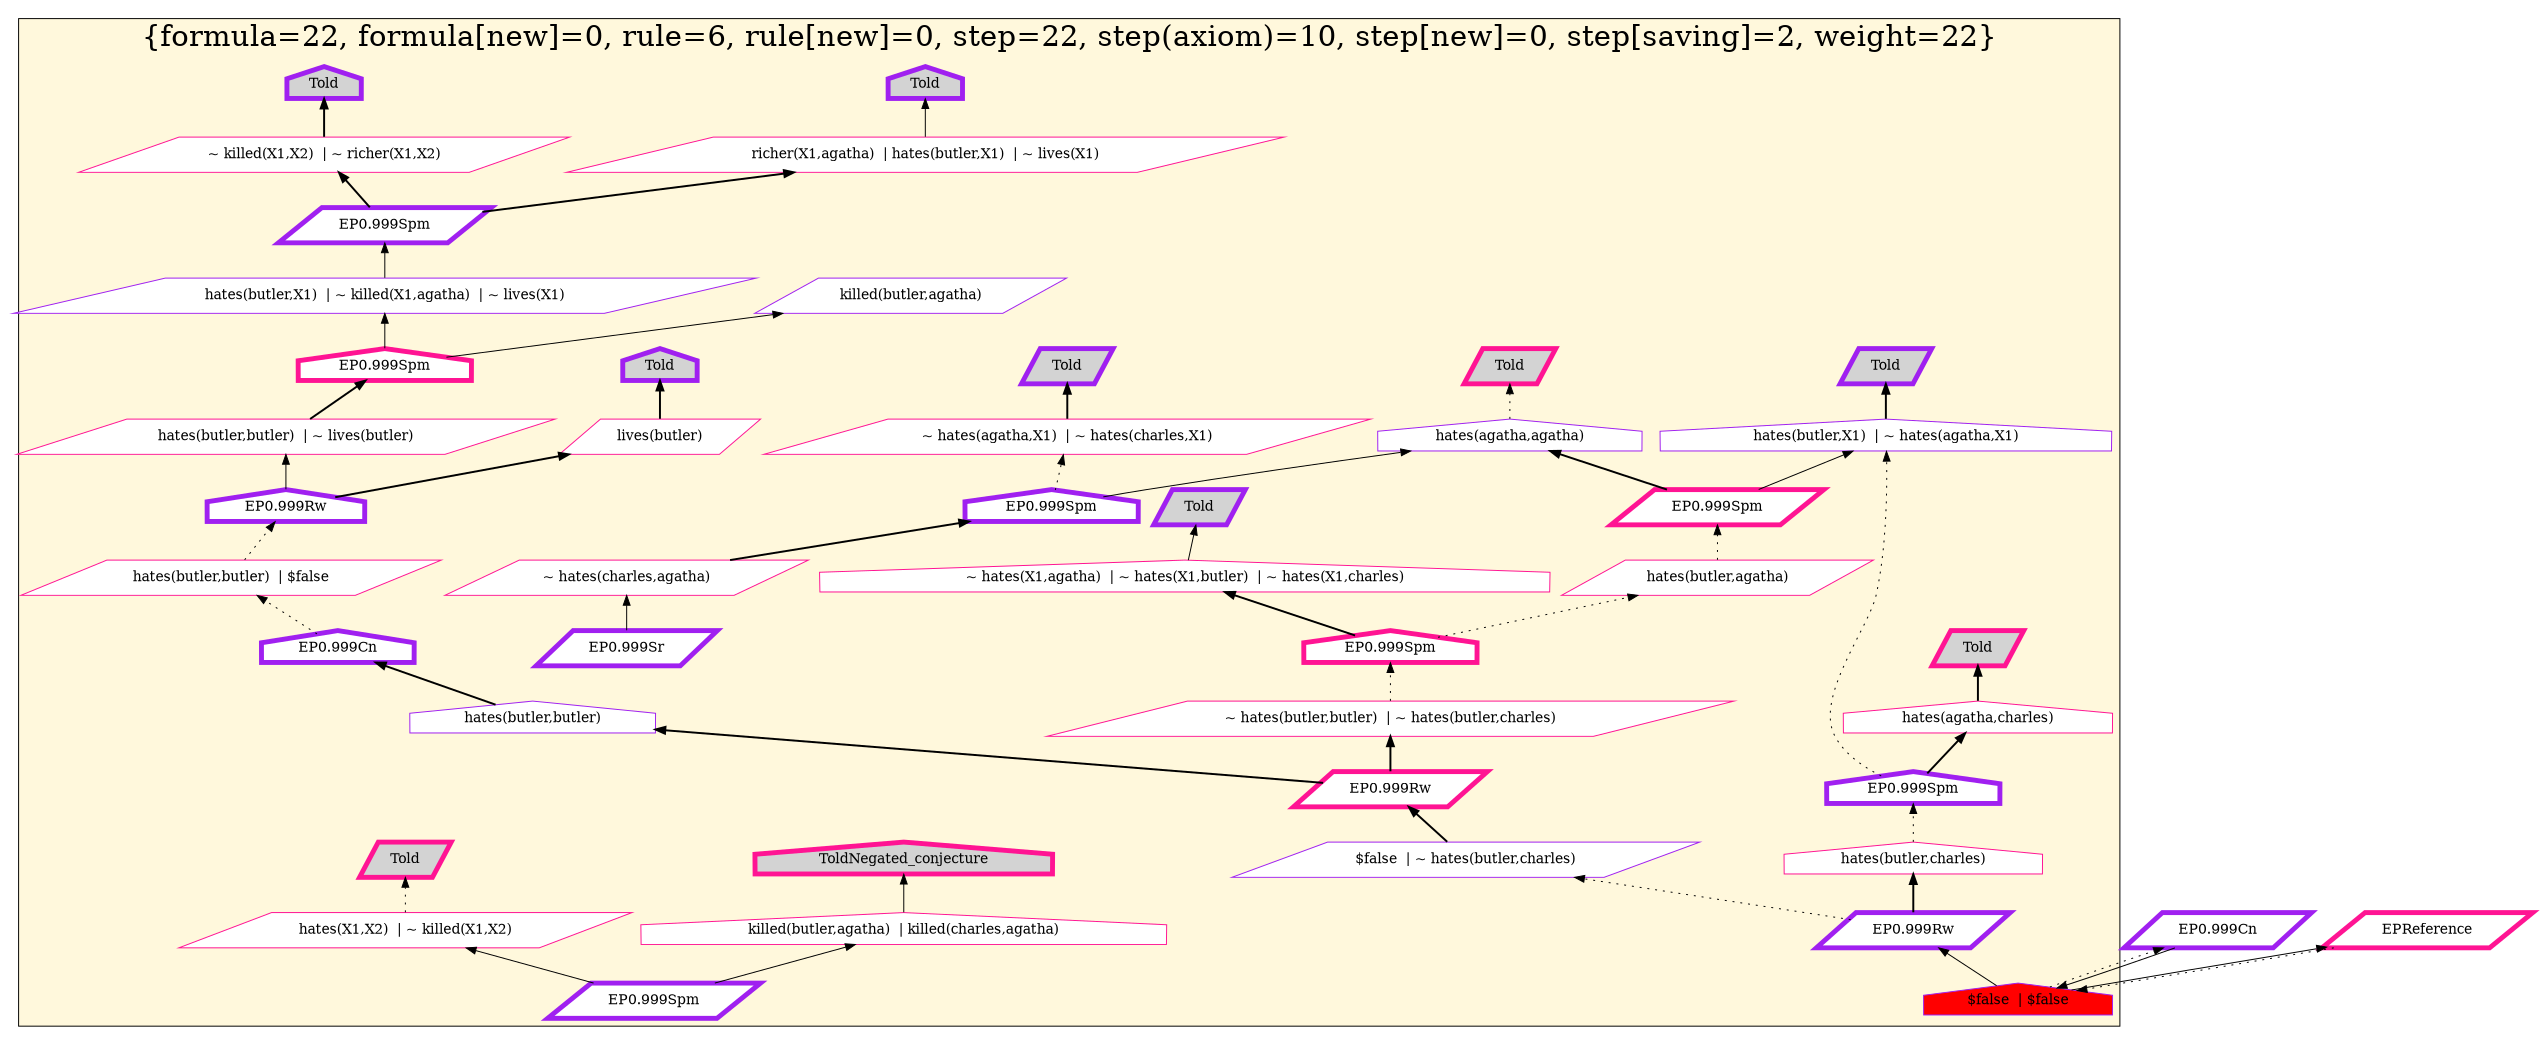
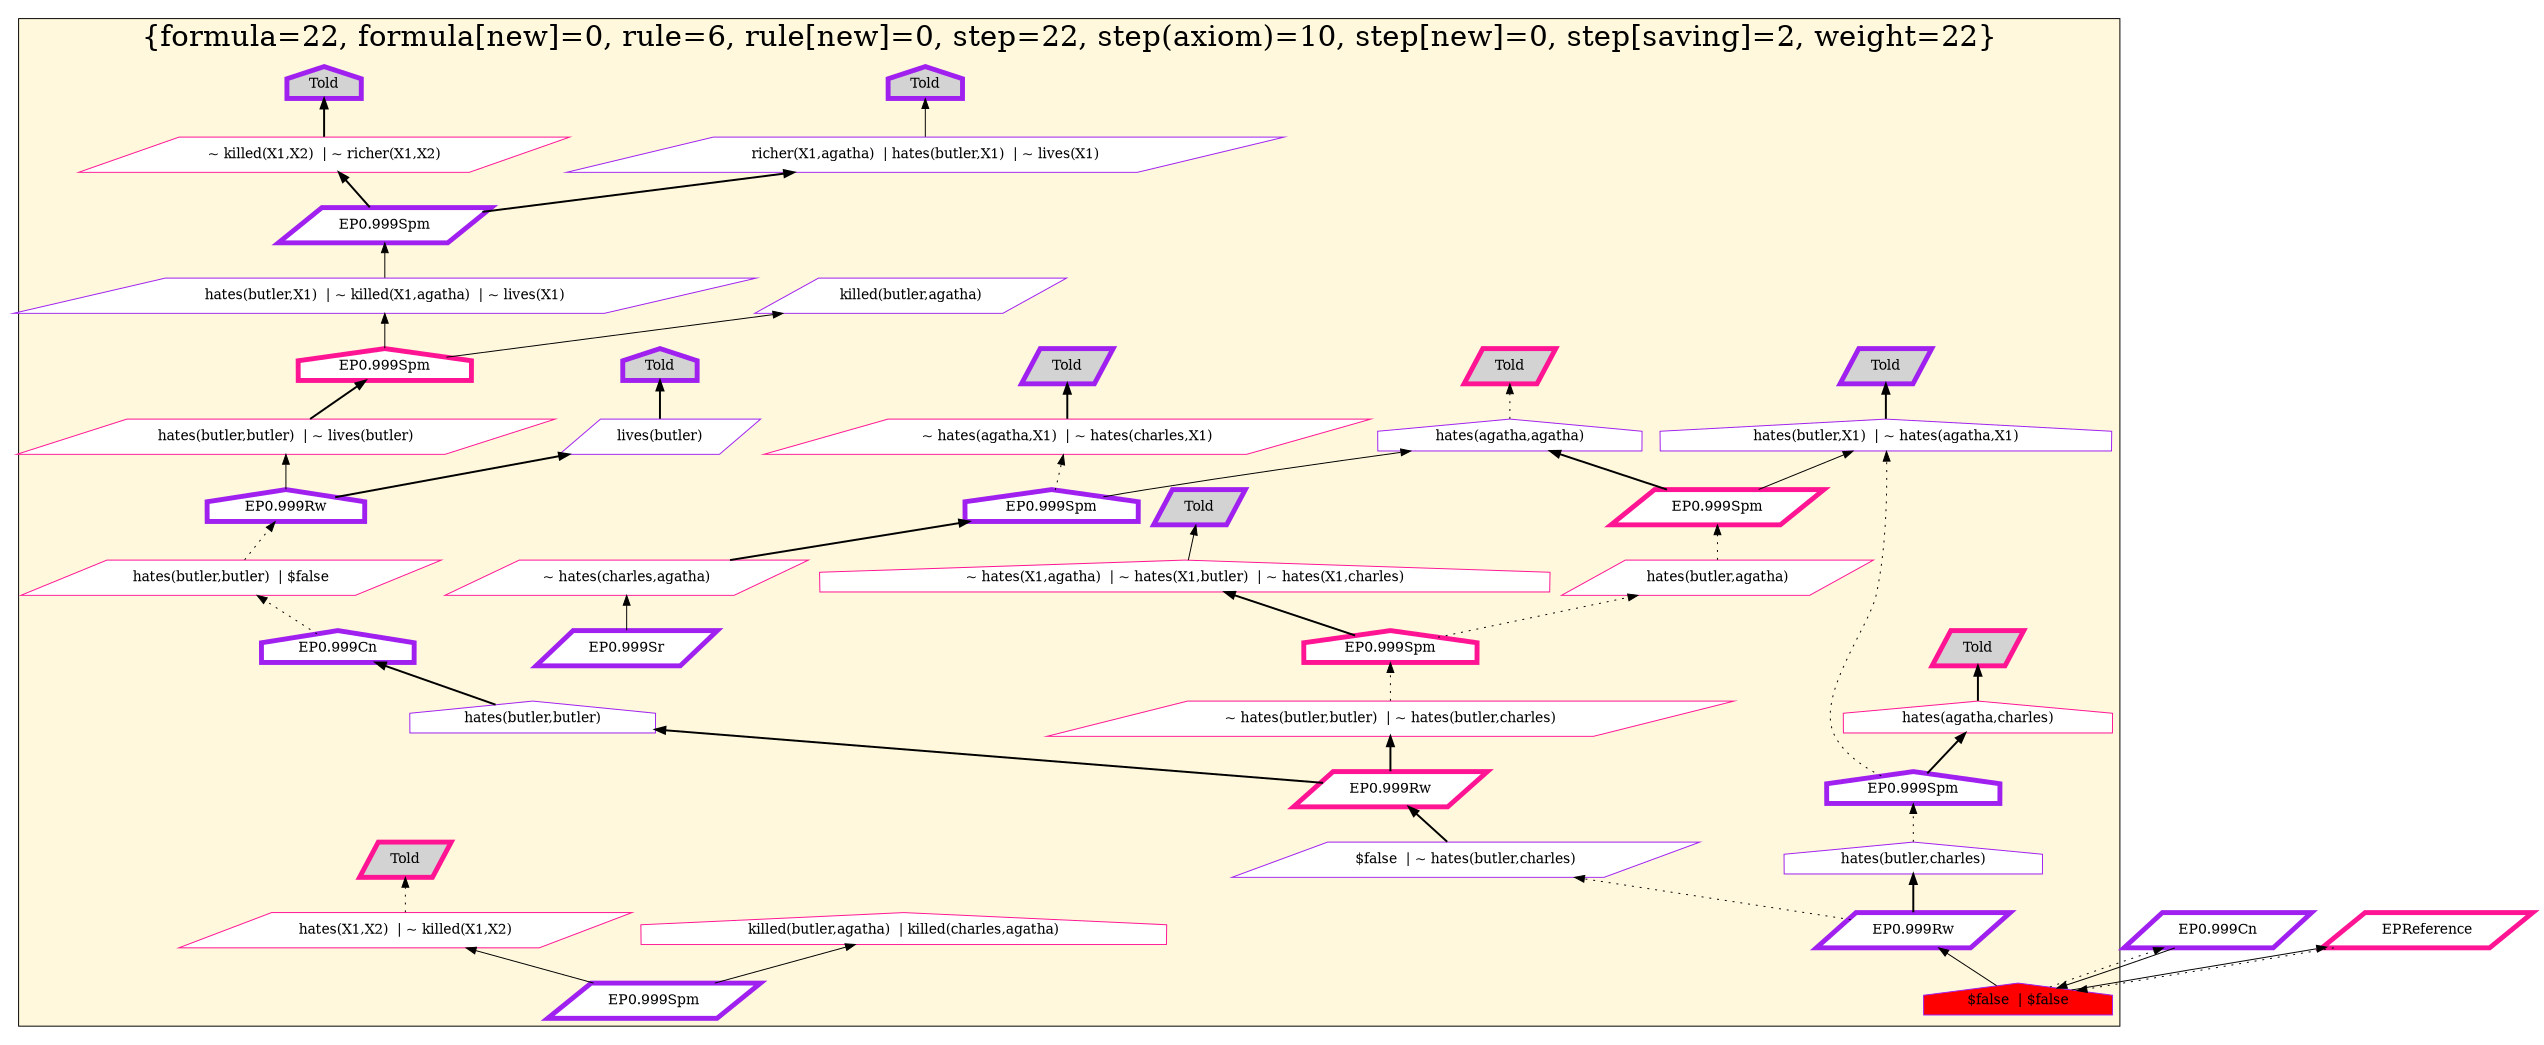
node "richer(X1,agatha)  | hates(butler,X1)  | ~ lives(X1)": color deeppink -> purple
node "lives(butler)": color deeppink -> purple
node "ToldNegated_conjecture": removed
node "hates(butler,charles)": color deeppink -> purple
